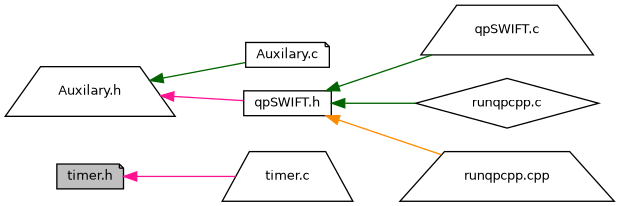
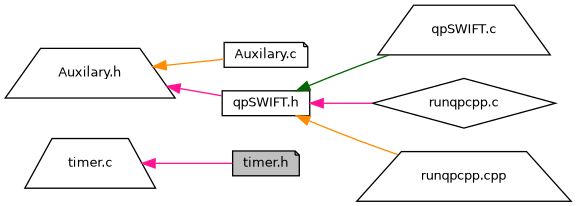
edge "Auxilary.c" -> "Auxilary.h": color darkgreen -> darkorange
edge "runqpcpp.c" -> "qpSWIFT.h": color darkgreen -> deeppink
edge "timer.c" -> "timer.h": reversed
